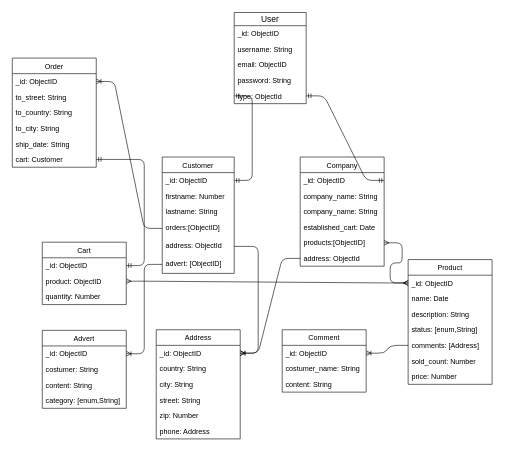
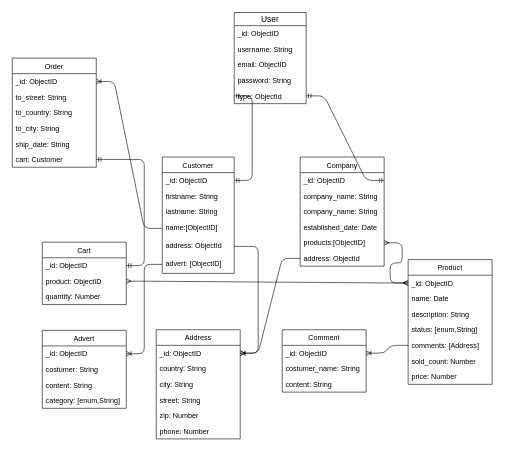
node "firstname: Number": label "firstname: Number" -> "firstname: String"
node "orders:[ObjectID]": label "orders:[ObjectID]" -> "name:[ObjectID]"
node "established_cart: Date": label "established_cart: Date" -> "established_date: Date"
node "phone: Address": label "phone: Address" -> "phone: Number"
